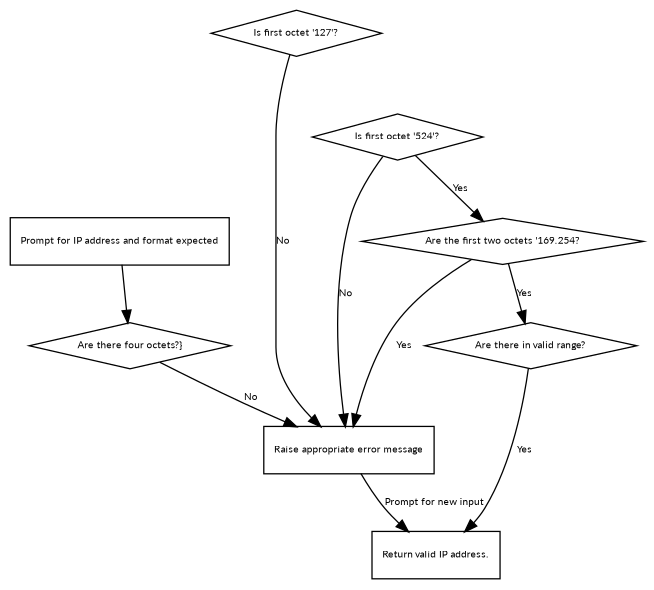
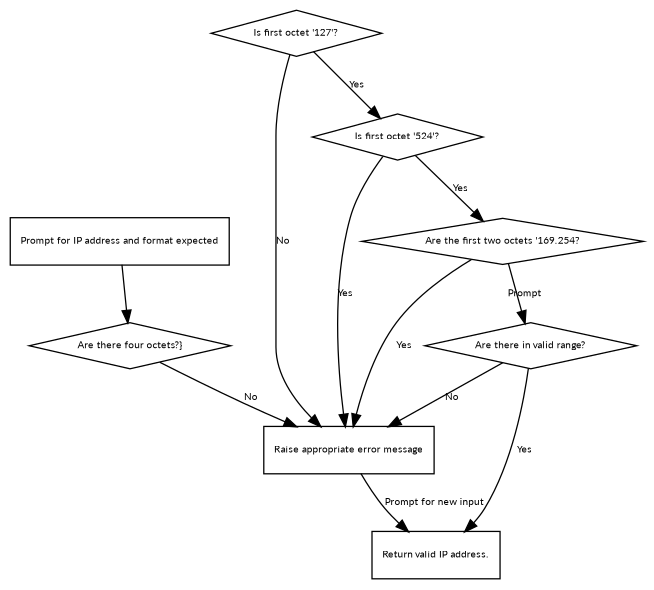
edge "Is first octet '127'?" -> "Is first octet '524'?": added, label "Yes"
edge "Is first octet '524'?" -> "Raise appropriate error message": label "No" -> "Yes"
edge "Are the first two octets '169.254?" -> "Are there in valid range?": label "Yes" -> "Prompt"
edge "Are there in valid range?" -> "Raise appropriate error message": added, label "No"
